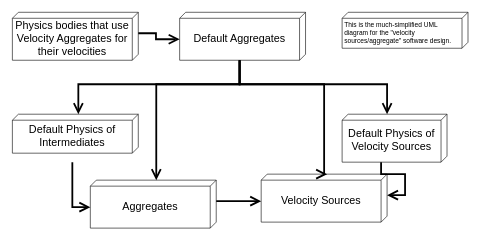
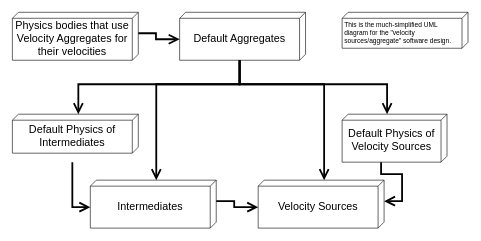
node "Velocity Sources": moved (324, 198) -> (321, 204)
node "Aggregates": label "Aggregates" -> "Intermediates"
